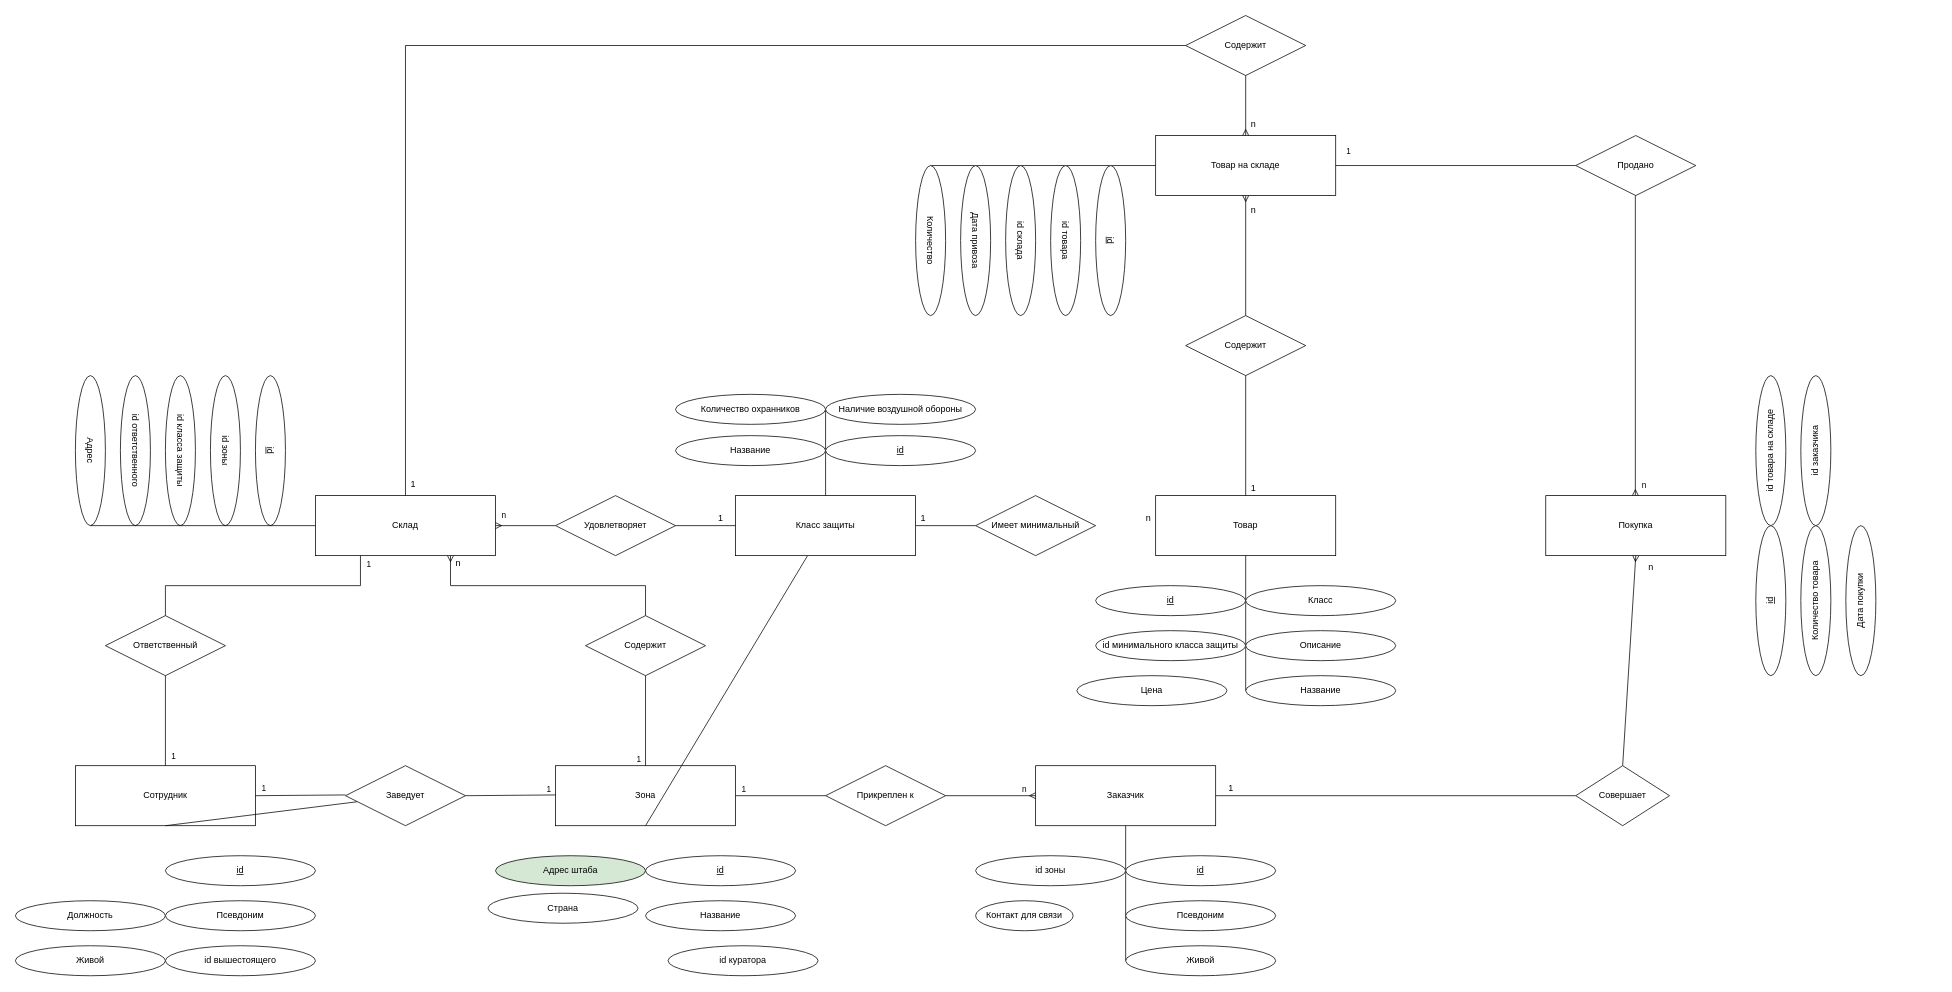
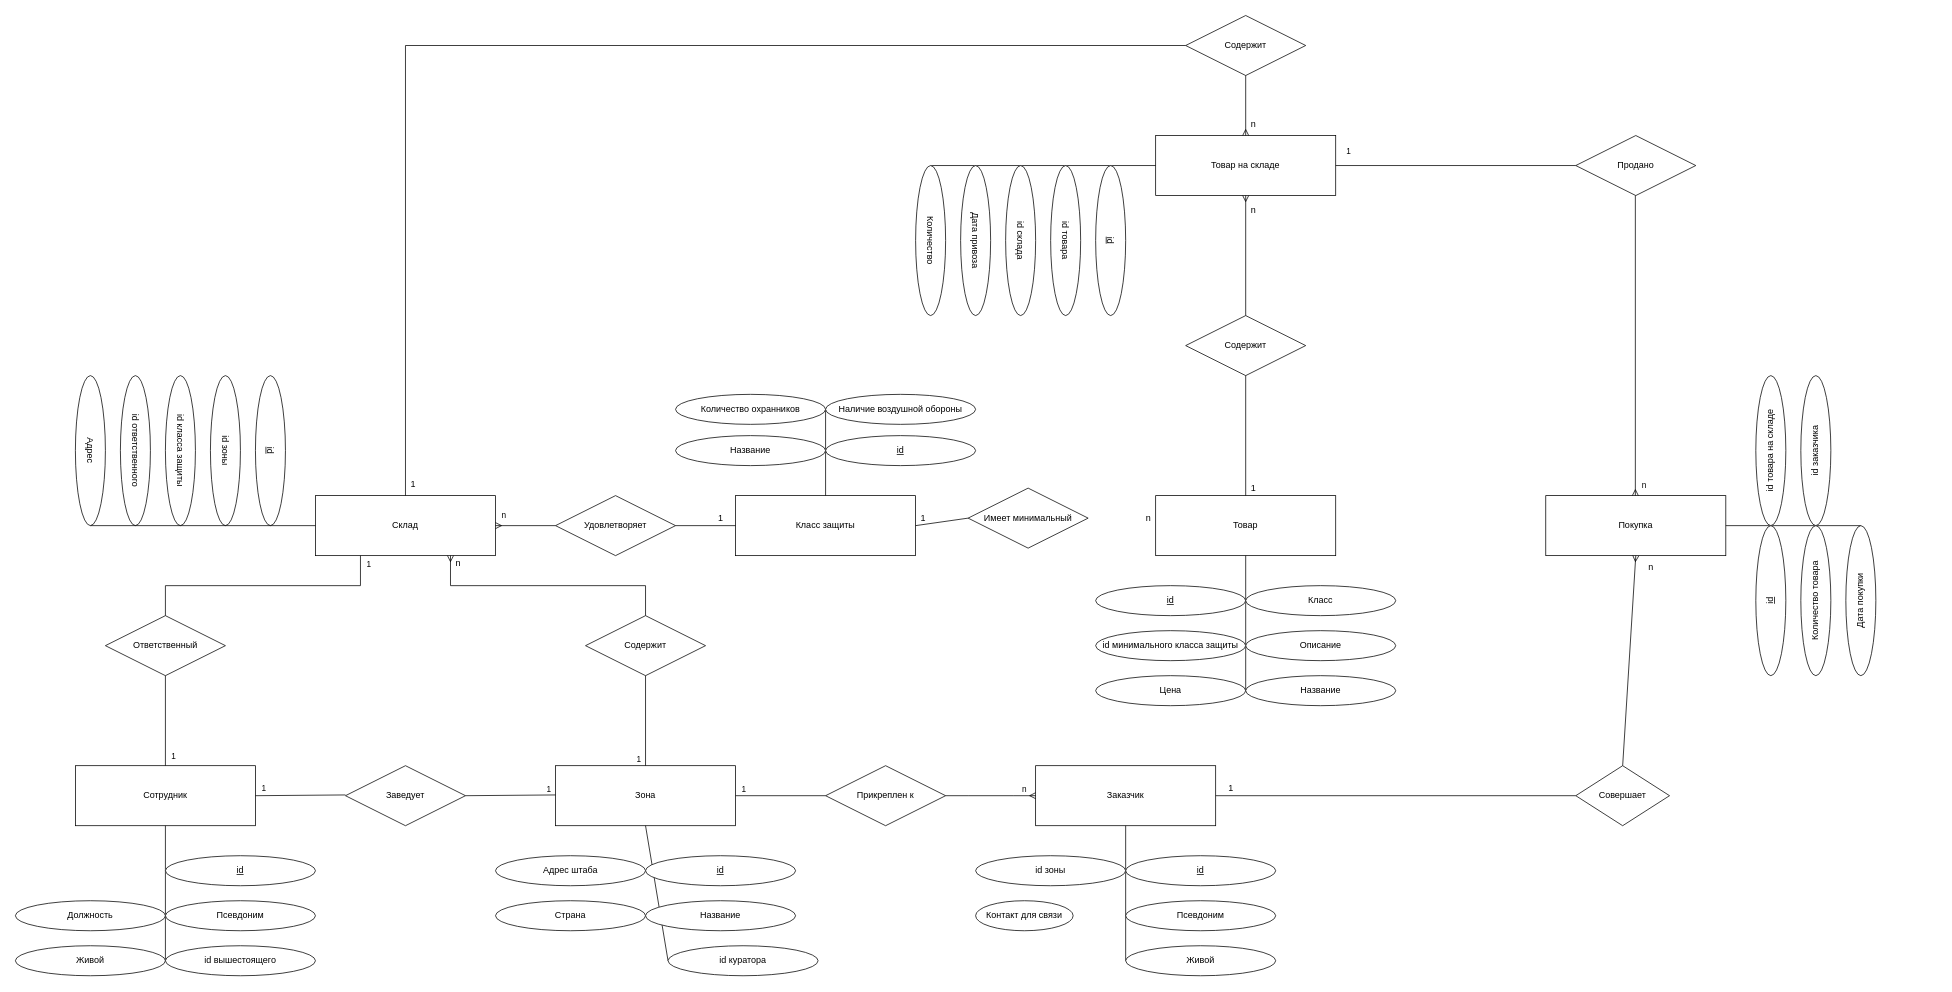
node "Имеет минимальный": moved (1035, 525) -> (1028, 518)
edge "Покупка" -- "Дата покупки": added
edge "Класс защиты" -- "Зона": now "id куратора" -- "Зона"
node "Цена": moved (1152, 690) -> (1170, 690)
edge "Сотрудник" -- "Заведует": now "Сотрудник" -- "id вышестоящего"
node "Адрес штаба": fillcolor #d5e8d4 -> #ffffff
node "Страна": moved (563, 908) -> (570, 915)
